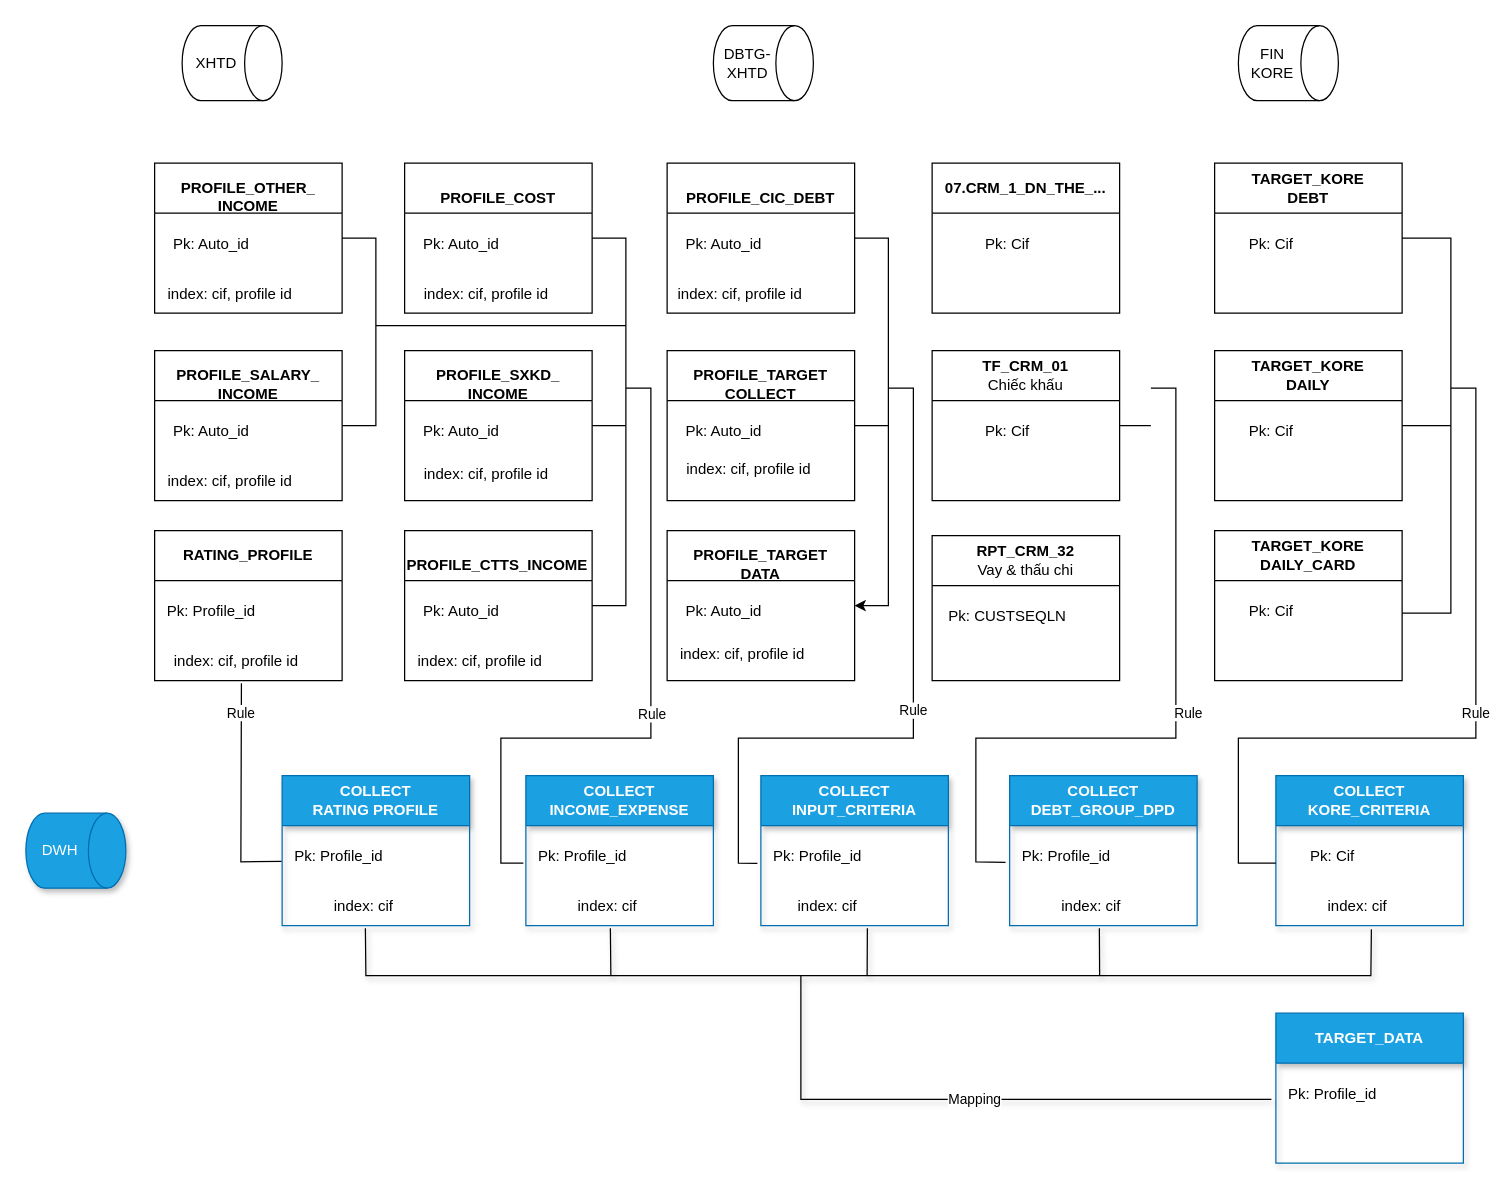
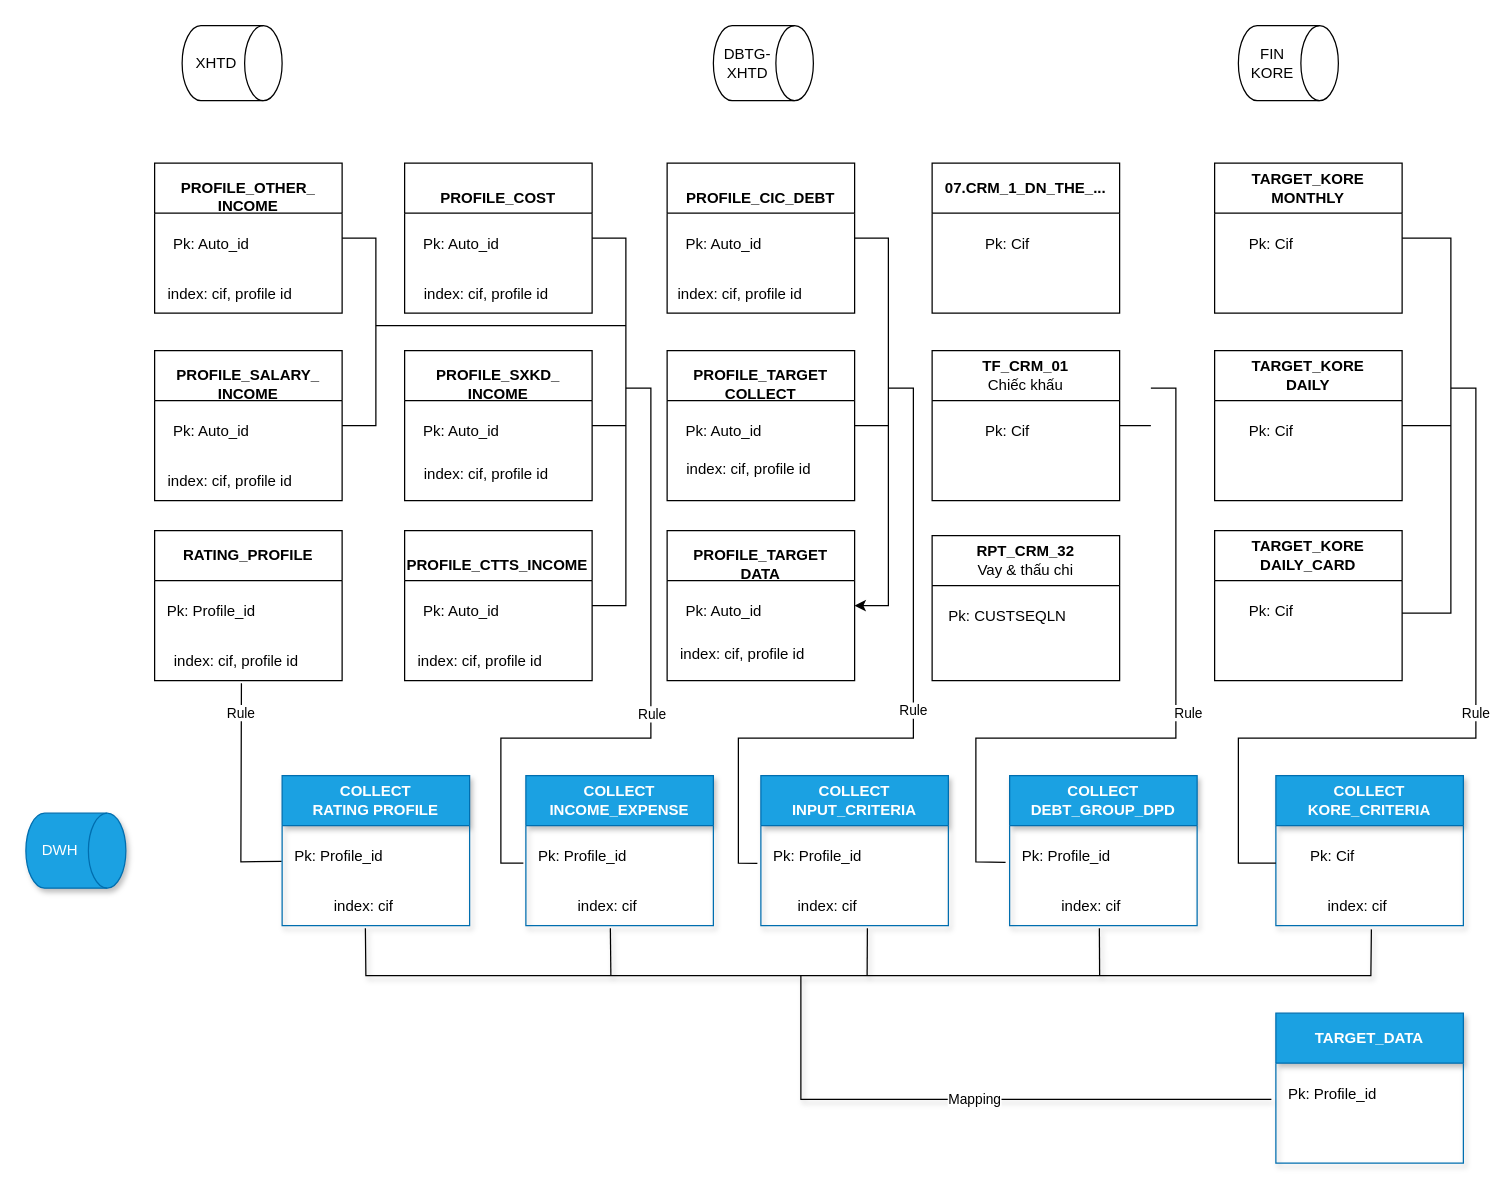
node "TARGET_KORE DEBT": label "TARGET_KORE DEBT" -> "TARGET_KORE MONTHLY"
